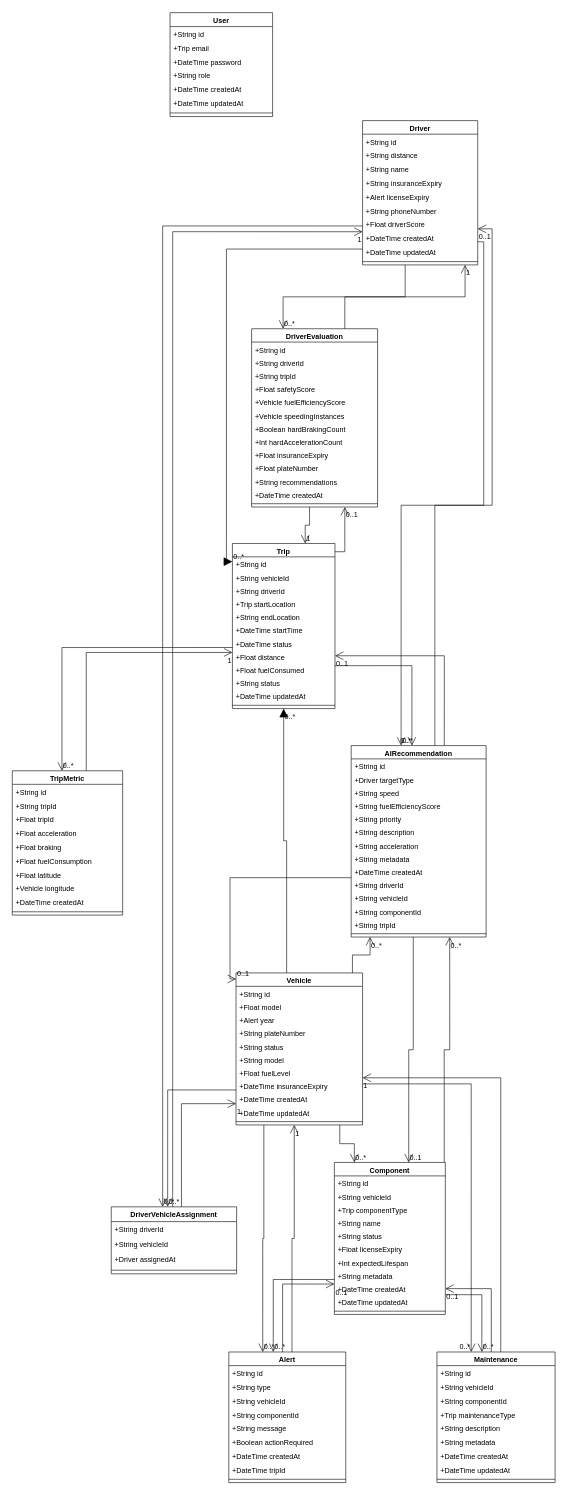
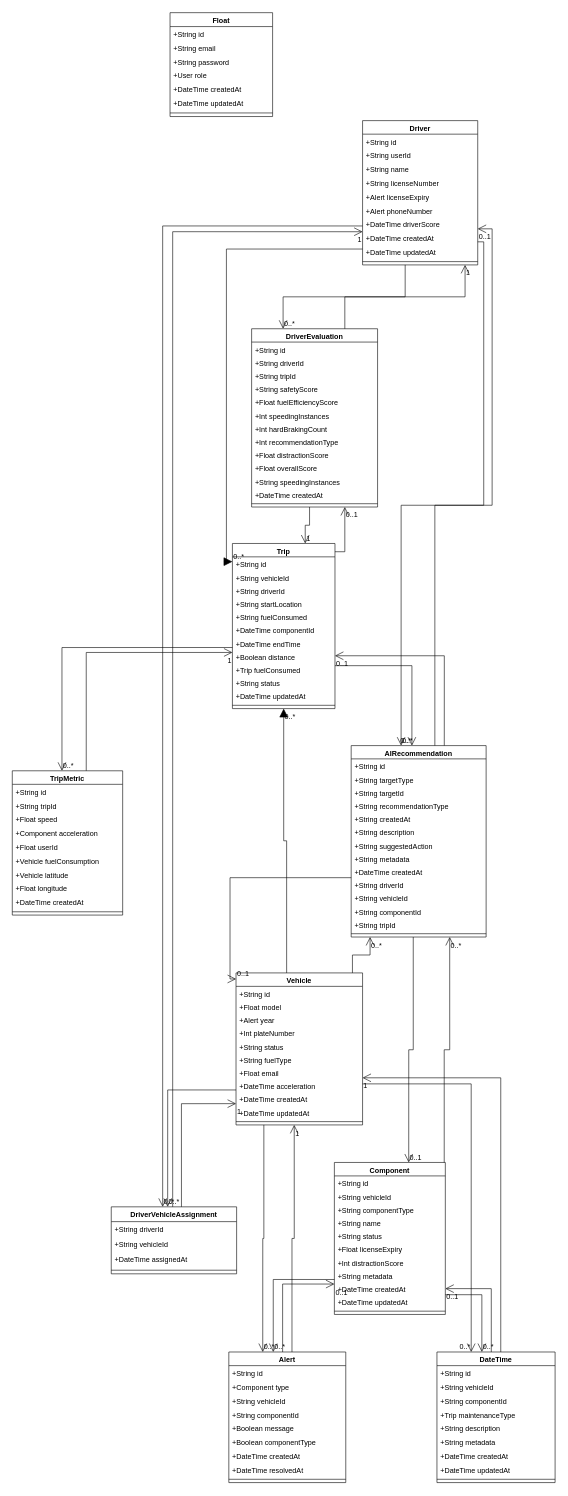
node "User": label "User" -> "Float"
node "+Trip email": label "+Trip email" -> "+String email"
node "+DateTime password": label "+DateTime password" -> "+String password"
node "+String role": label "+String role" -> "+User role"
node "+String distance": label "+String distance" -> "+String userId"
node "+String insuranceExpiry": label "+String insuranceExpiry" -> "+String licenseNumber"
node "+String phoneNumber": label "+String phoneNumber" -> "+Alert phoneNumber"
node "+Float driverScore": label "+Float driverScore" -> "+DateTime driverScore"
node "+Float safetyScore": label "+Float safetyScore" -> "+String safetyScore"
node "+Vehicle fuelEfficiencyScore": label "+Vehicle fuelEfficiencyScore" -> "+Float fuelEfficiencyScore"
node "+Vehicle speedingInstances": label "+Vehicle speedingInstances" -> "+Int speedingInstances"
node "+Boolean hardBrakingCount": label "+Boolean hardBrakingCount" -> "+Int hardBrakingCount"
node "+Int hardAccelerationCount": label "+Int hardAccelerationCount" -> "+Int recommendationType"
node "+Float insuranceExpiry": label "+Float insuranceExpiry" -> "+Float distractionScore"
node "+Float plateNumber": label "+Float plateNumber" -> "+Float overallScore"
node "+String recommendations": label "+String recommendations" -> "+String speedingInstances"
node "+Trip startLocation": label "+Trip startLocation" -> "+String startLocation"
node "+String endLocation": label "+String endLocation" -> "+String fuelConsumed"
node "+DateTime startTime": label "+DateTime startTime" -> "+DateTime componentId"
node "+DateTime status": label "+DateTime status" -> "+DateTime endTime"
node "+Float distance": label "+Float distance" -> "+Boolean distance"
node "+Float fuelConsumed": label "+Float fuelConsumed" -> "+Trip fuelConsumed"
node "+Driver targetType": label "+Driver targetType" -> "+String targetType"
node "+String speed": label "+String speed" -> "+String targetId"
node "+String fuelEfficiencyScore": label "+String fuelEfficiencyScore" -> "+String recommendationType"
node "+Float tripId": label "+Float tripId" -> "+Float speed"
node "+String priority": label "+String priority" -> "+String createdAt"
node "+Float acceleration": label "+Float acceleration" -> "+Component acceleration"
node "+String acceleration": label "+String acceleration" -> "+String suggestedAction"
node "+Float braking": label "+Float braking" -> "+Float userId"
node "+Float fuelConsumption": label "+Float fuelConsumption" -> "+Vehicle fuelConsumption"
node "+Float latitude": label "+Float latitude" -> "+Vehicle latitude"
node "+Vehicle longitude": label "+Vehicle longitude" -> "+Float longitude"
node "+String plateNumber": label "+String plateNumber" -> "+Int plateNumber"
node "+String model": label "+String model" -> "+String fuelType"
node "+Float fuelLevel": label "+Float fuelLevel" -> "+Float email"
node "+DateTime insuranceExpiry": label "+DateTime insuranceExpiry" -> "+DateTime acceleration"
edge "Vehicle" -> "Component": removed, label "0..*"
node "+Trip componentType": label "+Trip componentType" -> "+String componentType"
node "+Driver assignedAt": label "+Driver assignedAt" -> "+DateTime assignedAt"
node "+Int expectedLifespan": label "+Int expectedLifespan" -> "+Int distractionScore"
node "Maintenance": label "Maintenance" -> "DateTime"
node "+String type": label "+String type" -> "+Component type"
node "+String message": label "+String message" -> "+Boolean message"
node "+Boolean actionRequired": label "+Boolean actionRequired" -> "+Boolean componentType"
node "+DateTime tripId": label "+DateTime tripId" -> "+DateTime resolvedAt"
